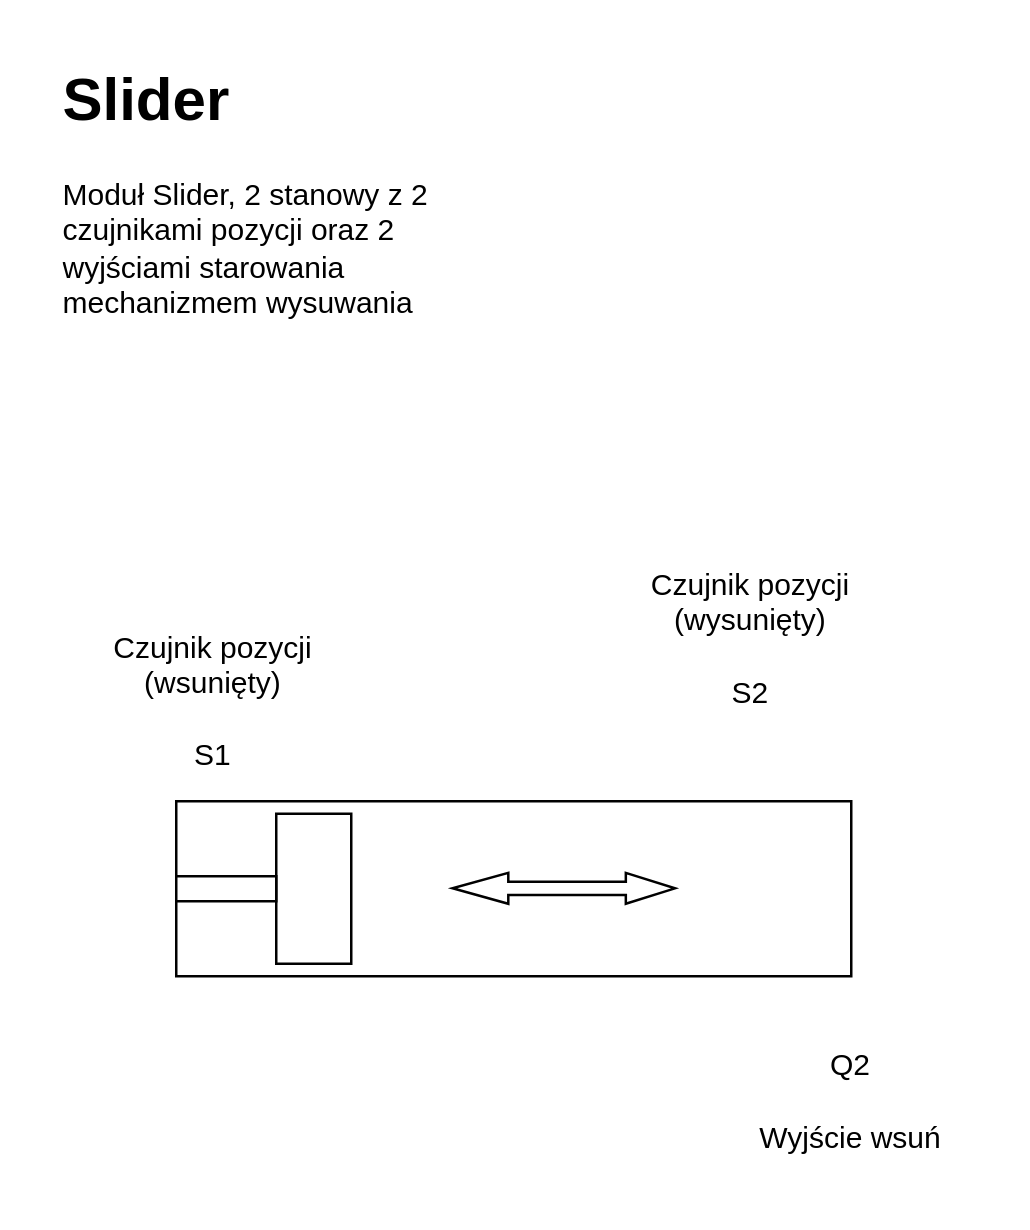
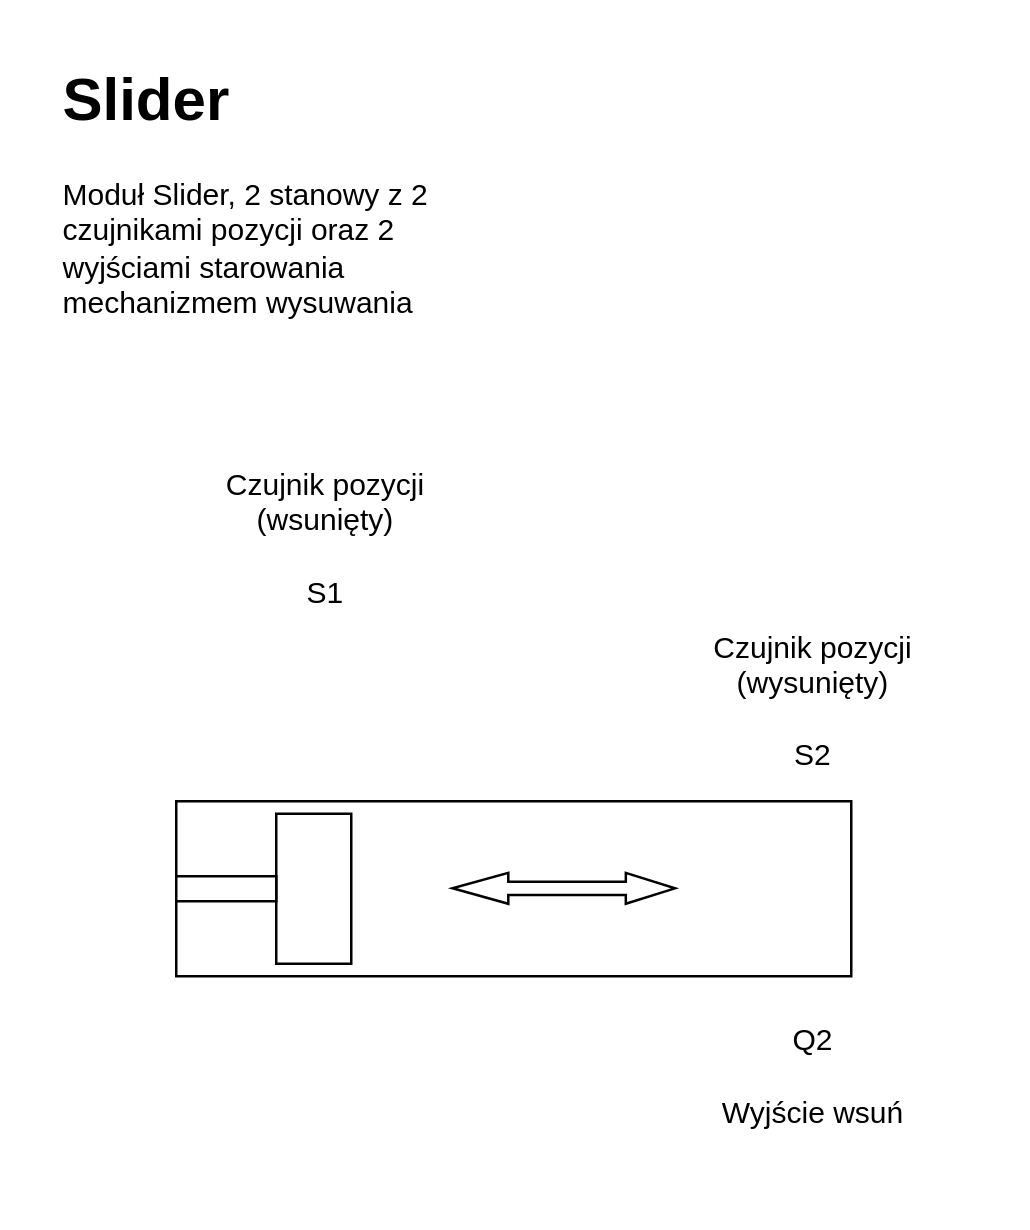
node "Czujnik pozycji (wysunięty) S2": moved (751, 639) -> (814, 701)
node "Czujnik pozycji (wsunięty) S1": moved (214, 701) -> (326, 539)
node "Q2 Wyjście wsuń": moved (851, 1101) -> (814, 1076)
